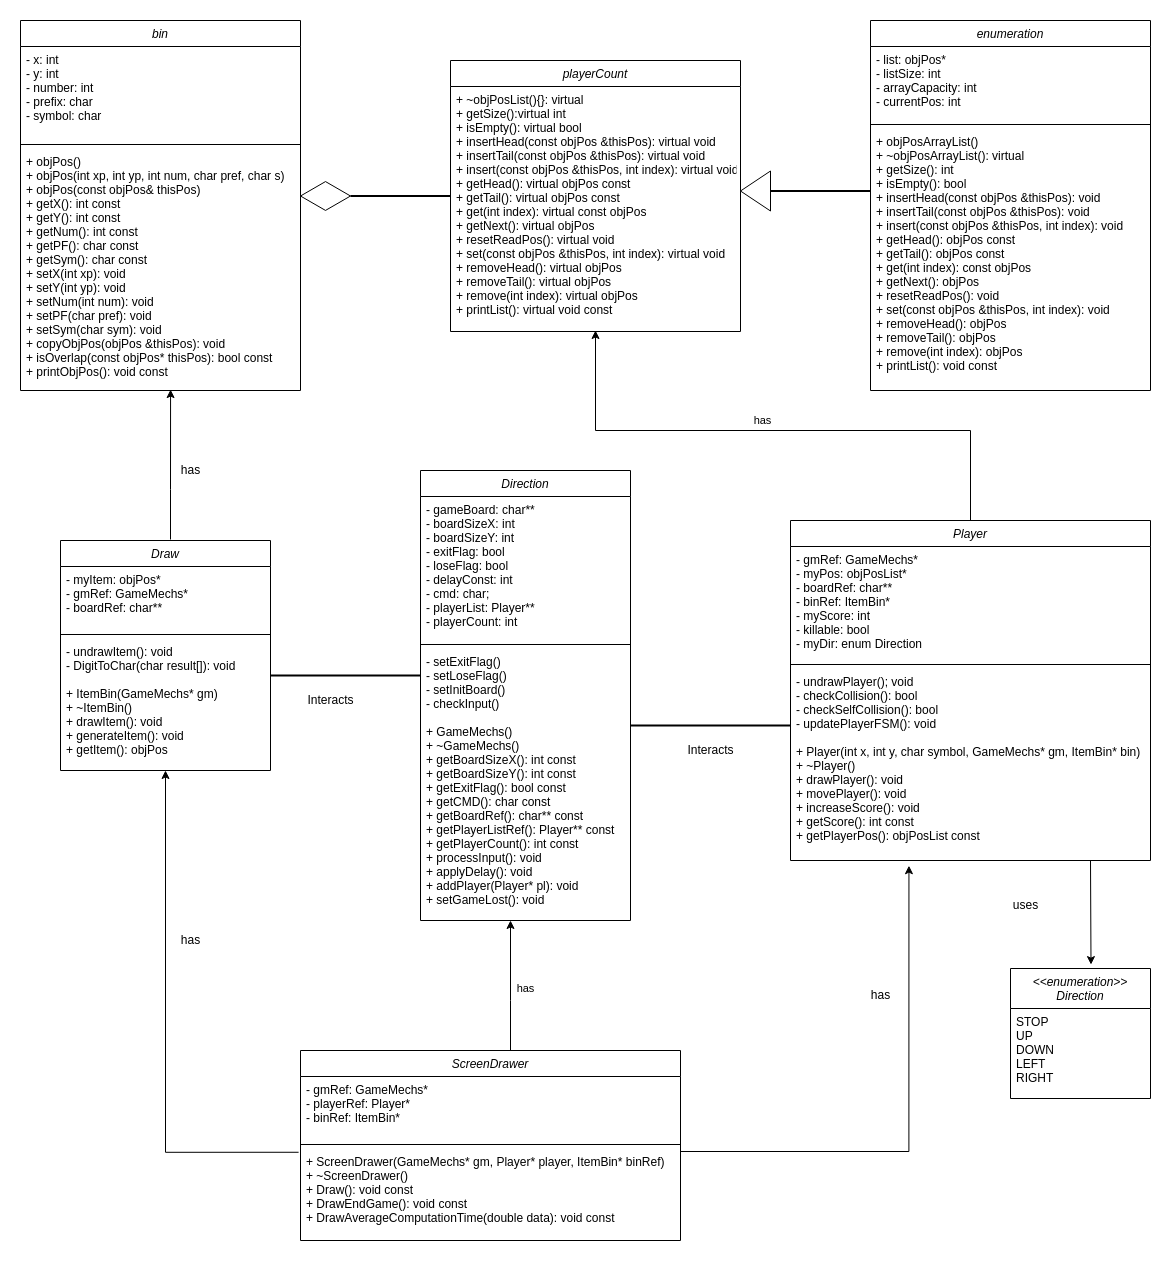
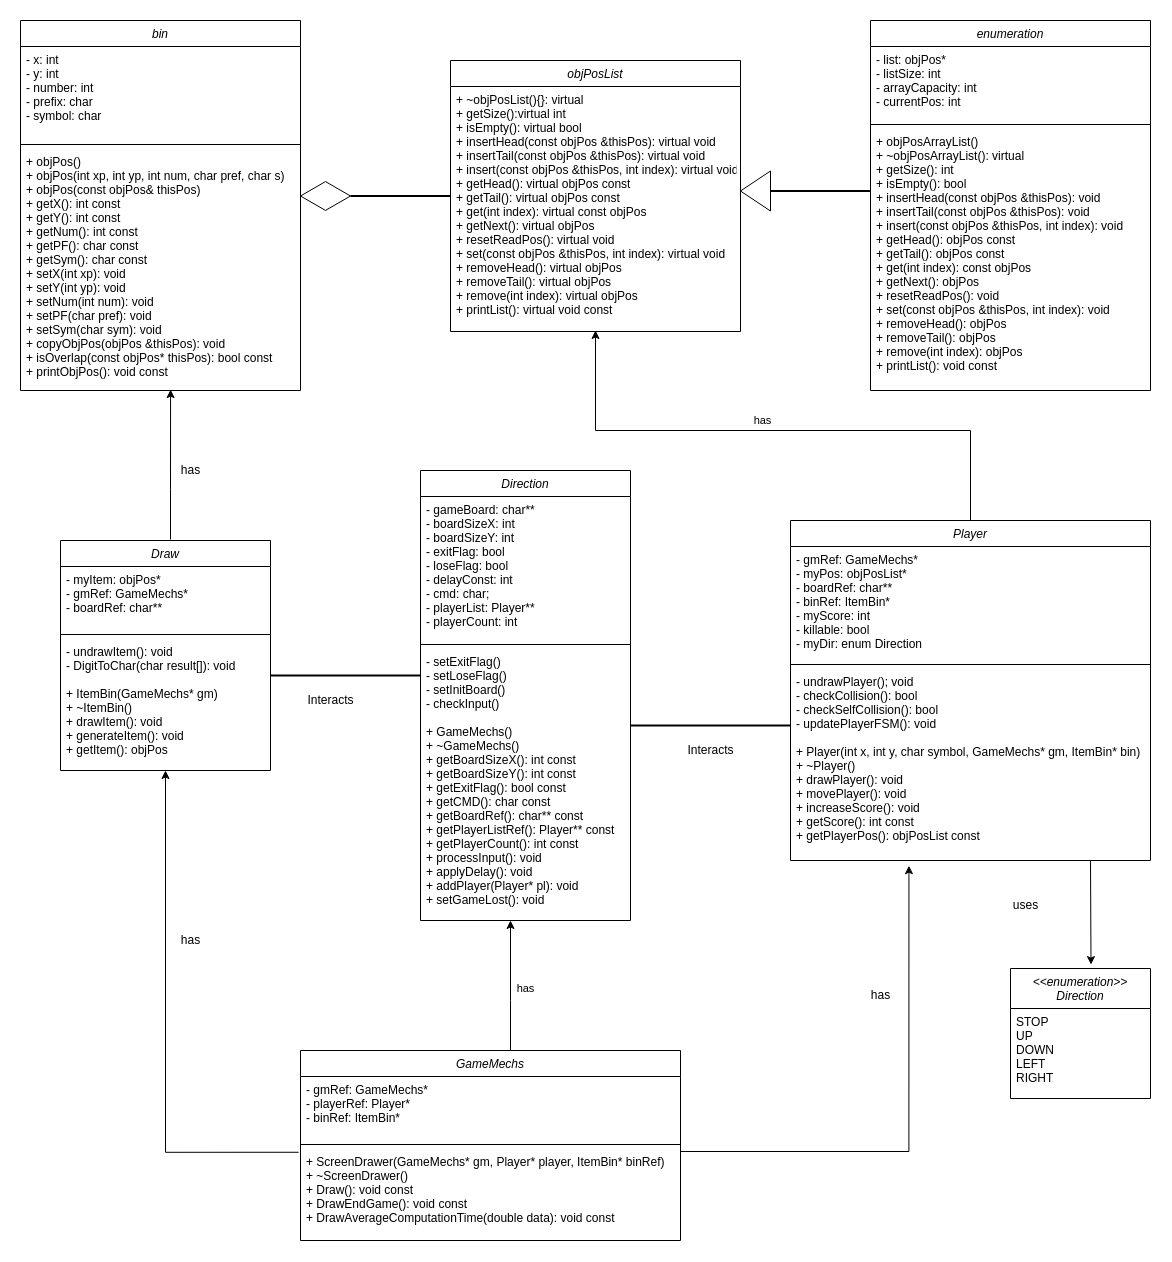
node "playerCount": label "playerCount" -> "objPosList"
node "ScreenDrawer": label "ScreenDrawer" -> "GameMechs"
